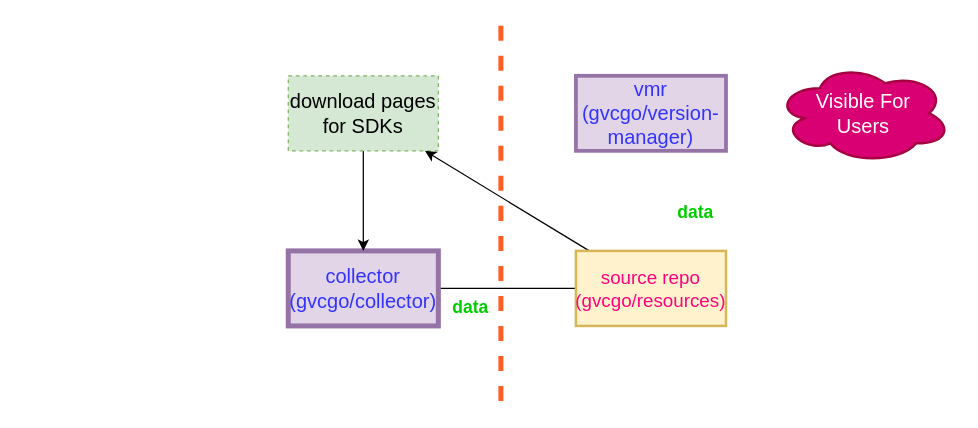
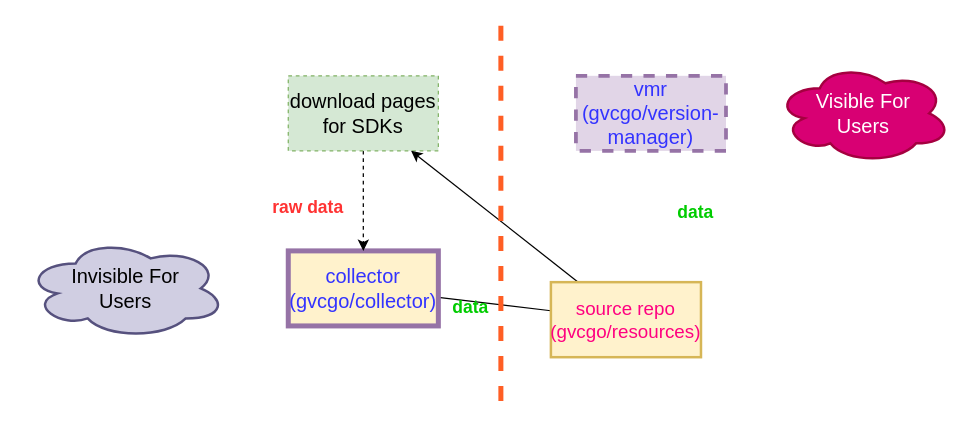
node "vmr(gvcgo/version-manager)": style solid -> dashed
edge "download pages for SDKs" -> "collector(gvcgo/collector)": style solid -> dashed
node "raw data": added
node "Invisible For Users": added
node "collector(gvcgo/collector)": fillcolor #e1d5e7 -> #fff2cc
node "source repo(gvcgo/resources)": moved (651, 288) -> (626, 319)
